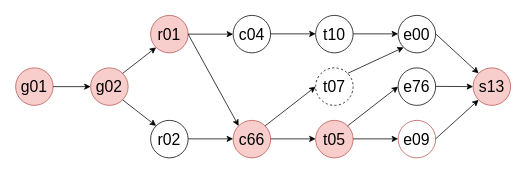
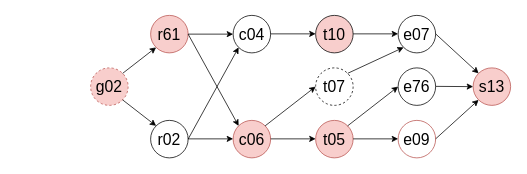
node "r01": label "r01" -> "r61"
node "t10": fillcolor #ffffff -> #f8cecc
node "e00": label "e00" -> "e07"
node "g01": removed
edge "g01" -> "g02": removed
node "g02": style solid -> dashed
edge "r02" -> "c04": added
node "c66": label "c66" -> "c06"
